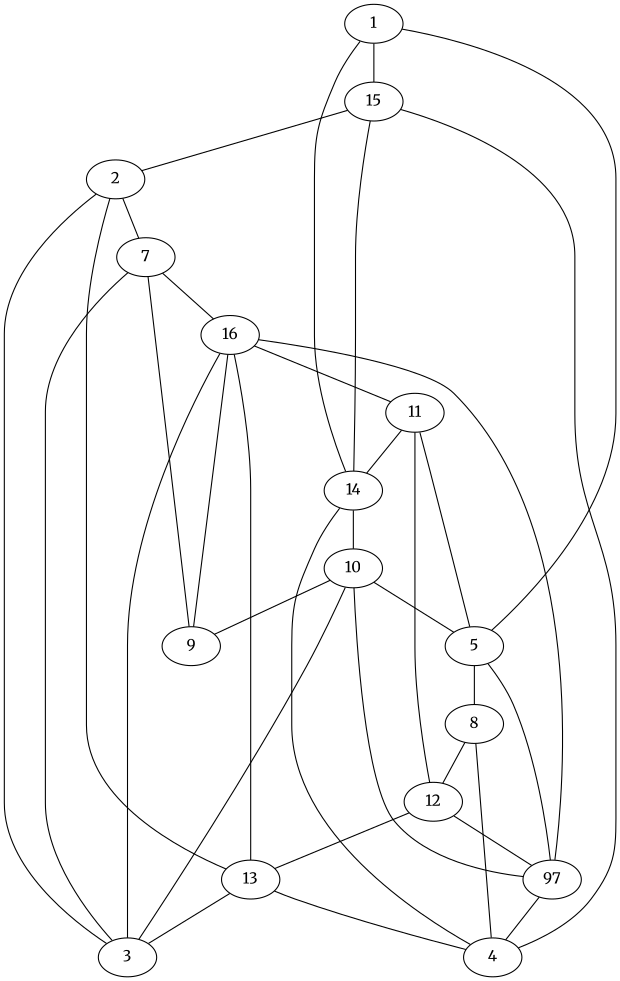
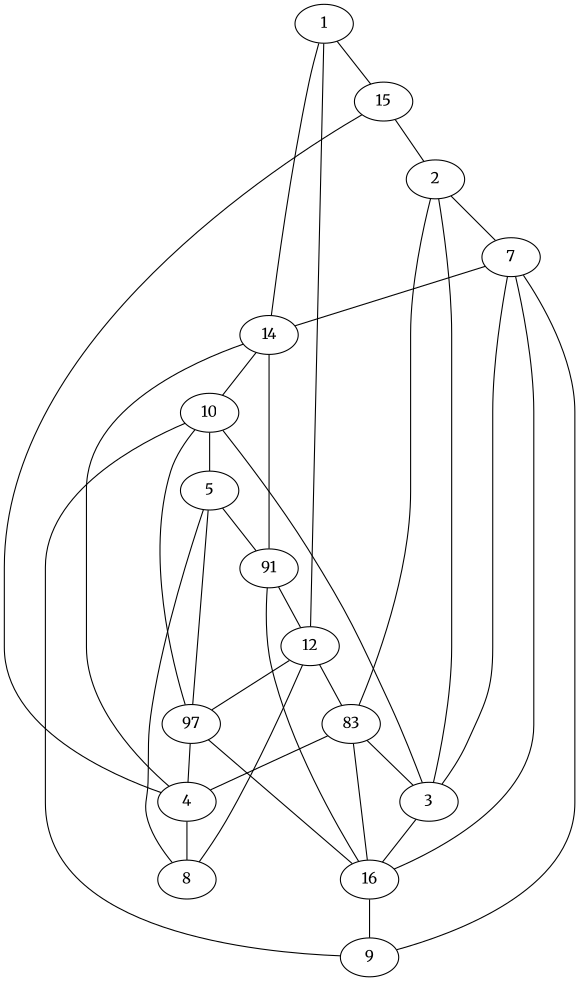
edge "1" -- "5": now "1" -- "12"
edge "15" -- "14": now "7" -- "14"
node "11": label "11" -> "91"
node "13": label "13" -> "83"
